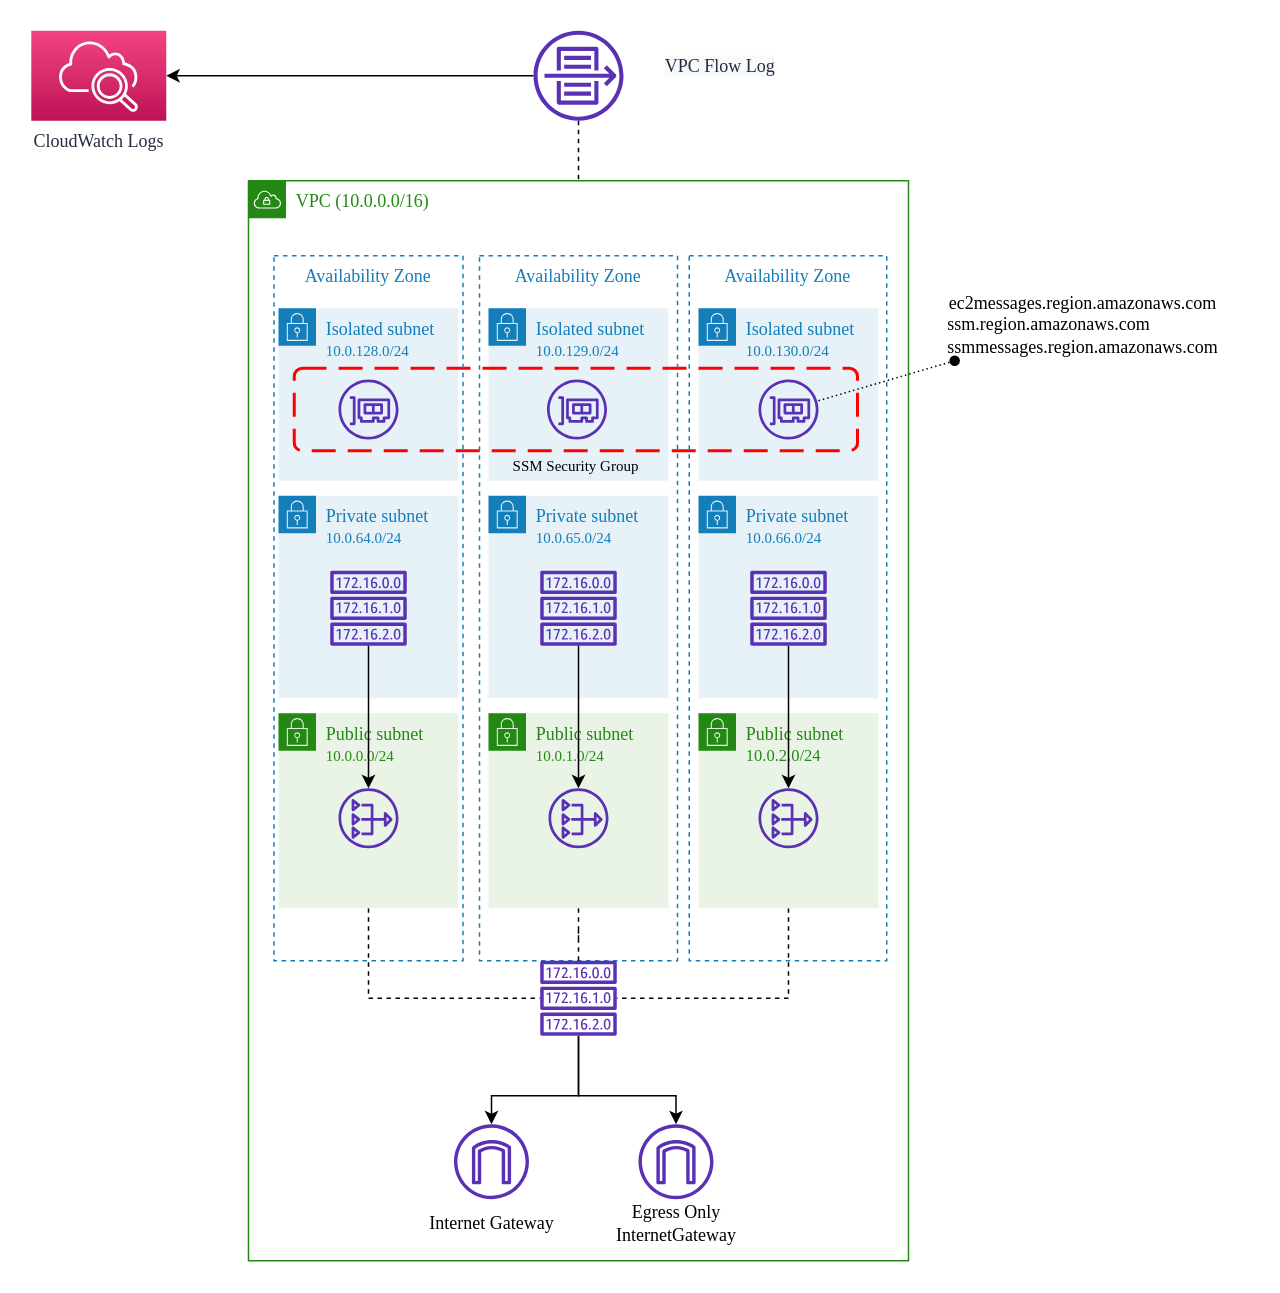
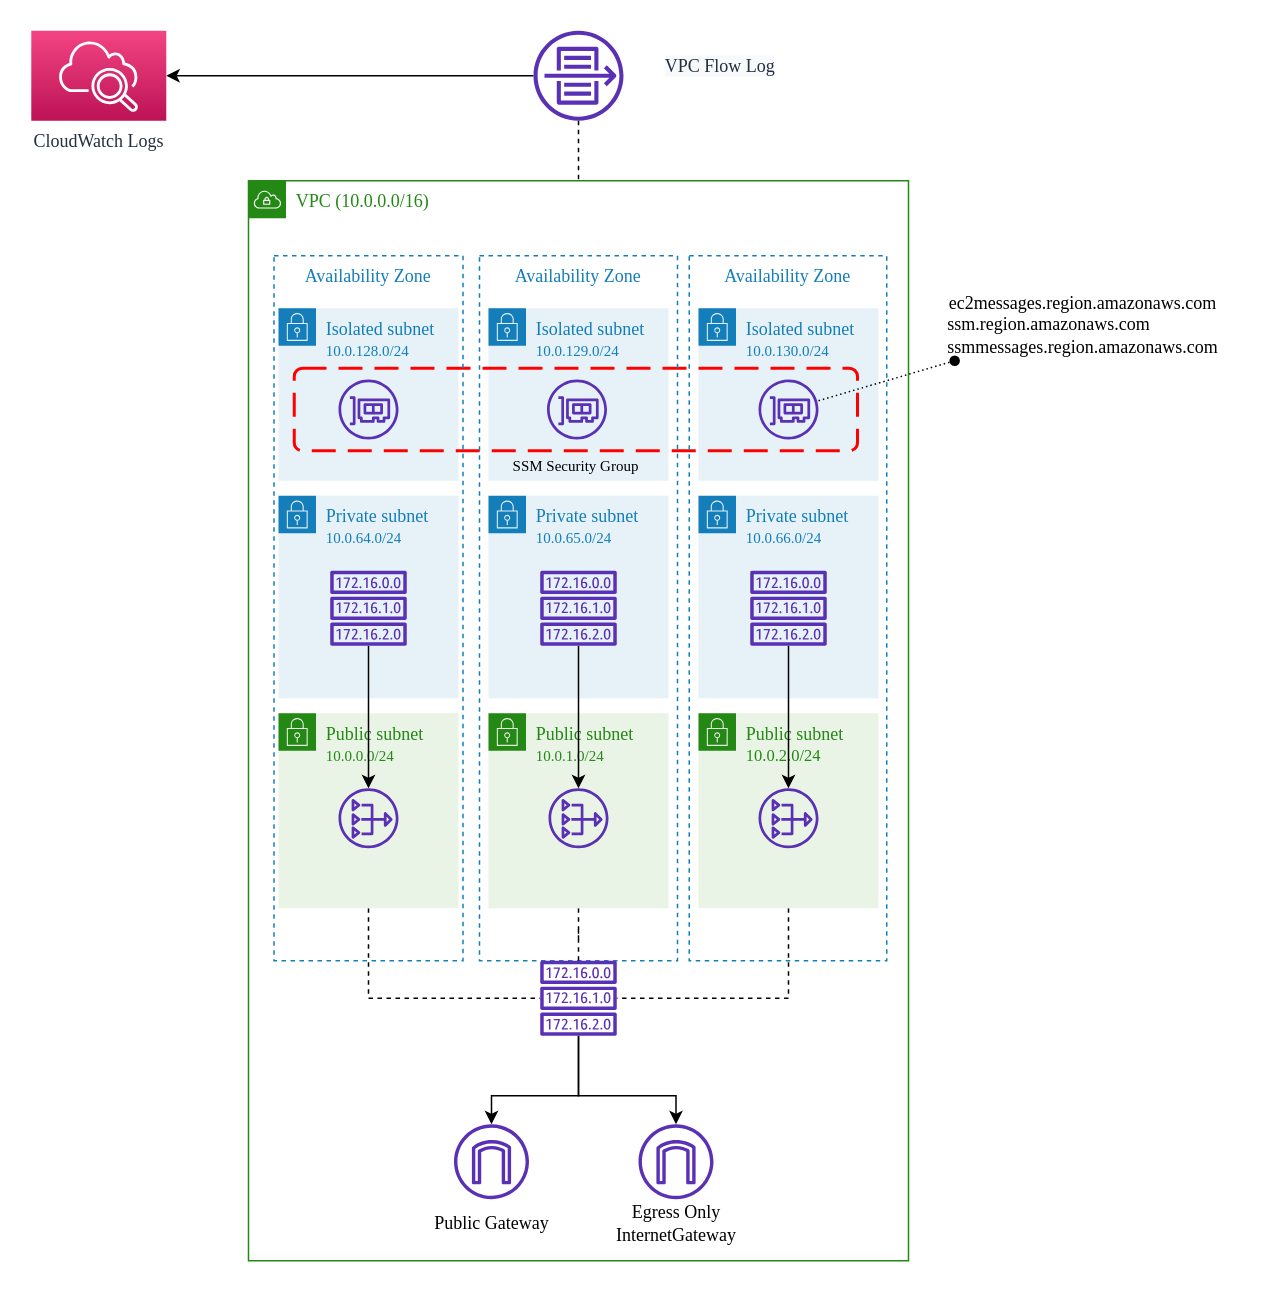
node "Internet Gateway": label "Internet Gateway" -> "Public Gateway"
